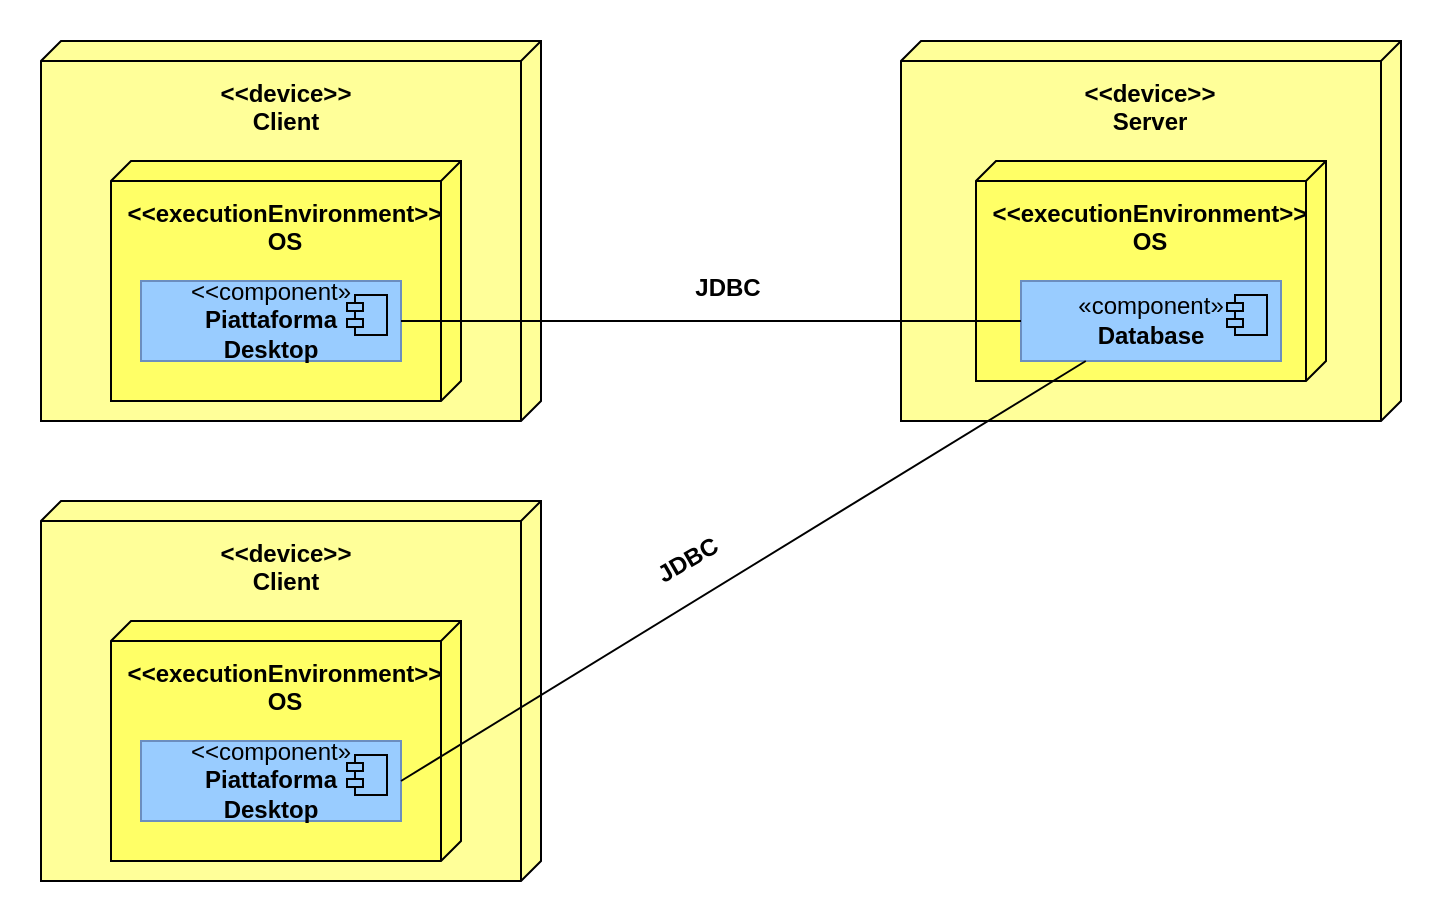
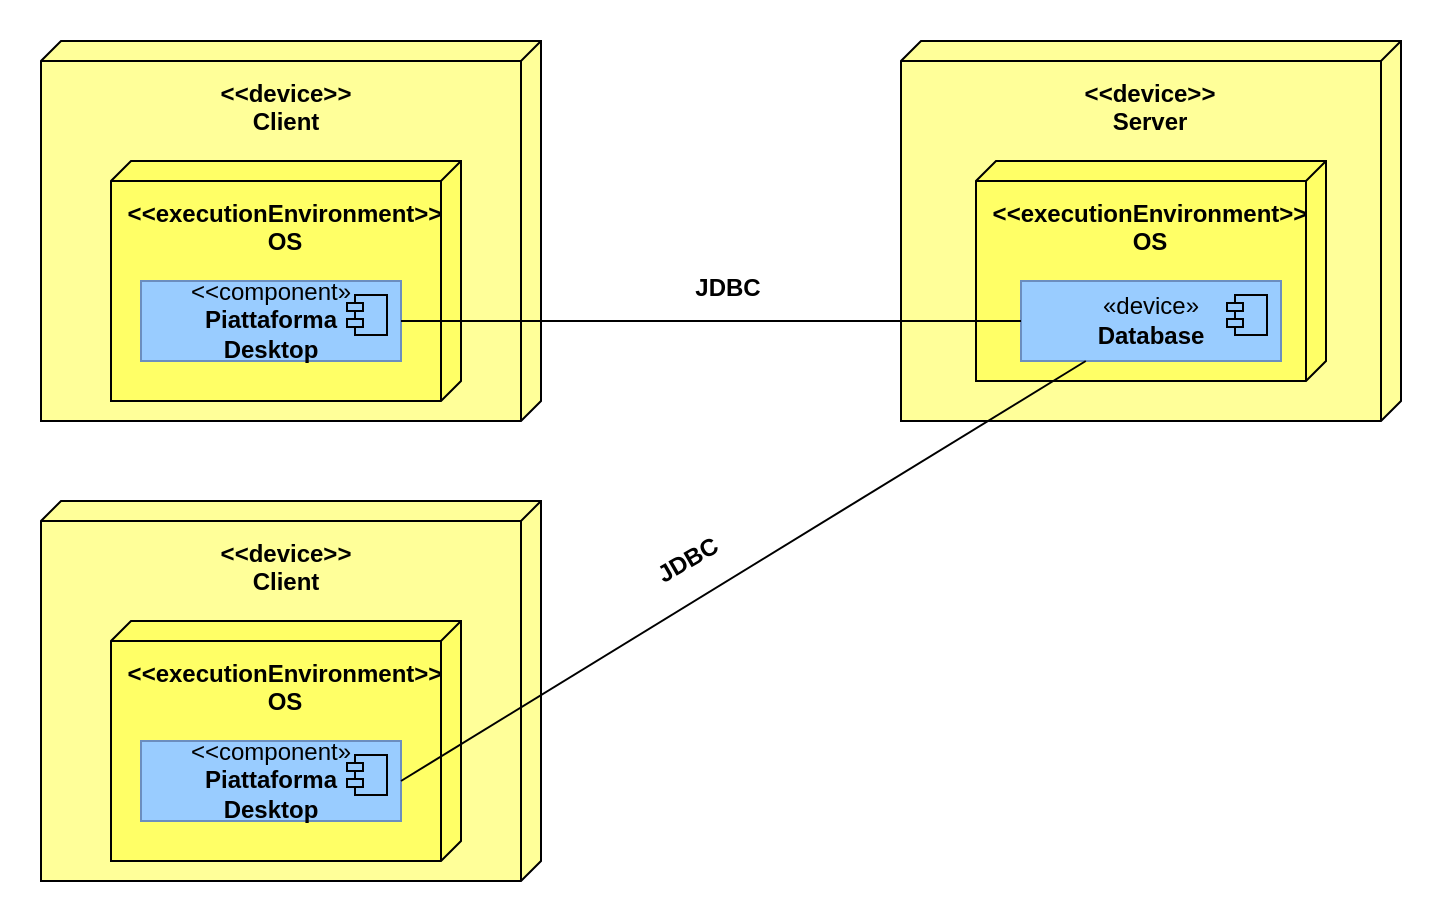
node "«component» Database": label "«component» Database" -> "«device» Database"
